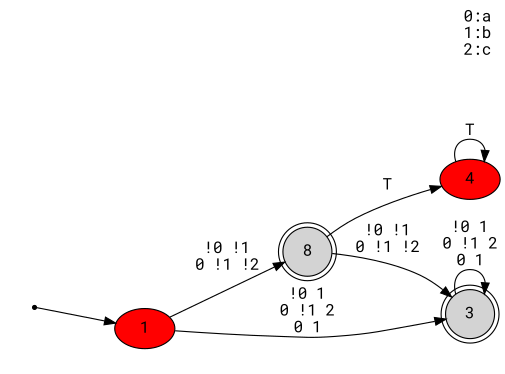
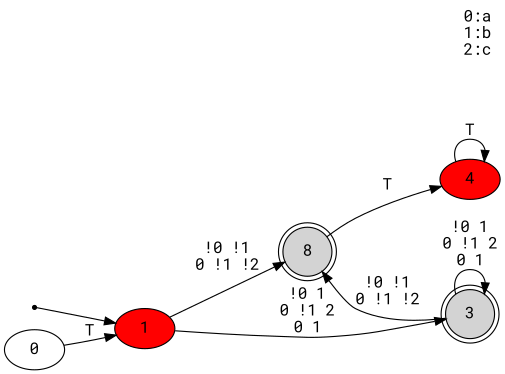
edge "8" -> "3": reversed
node "0": added
